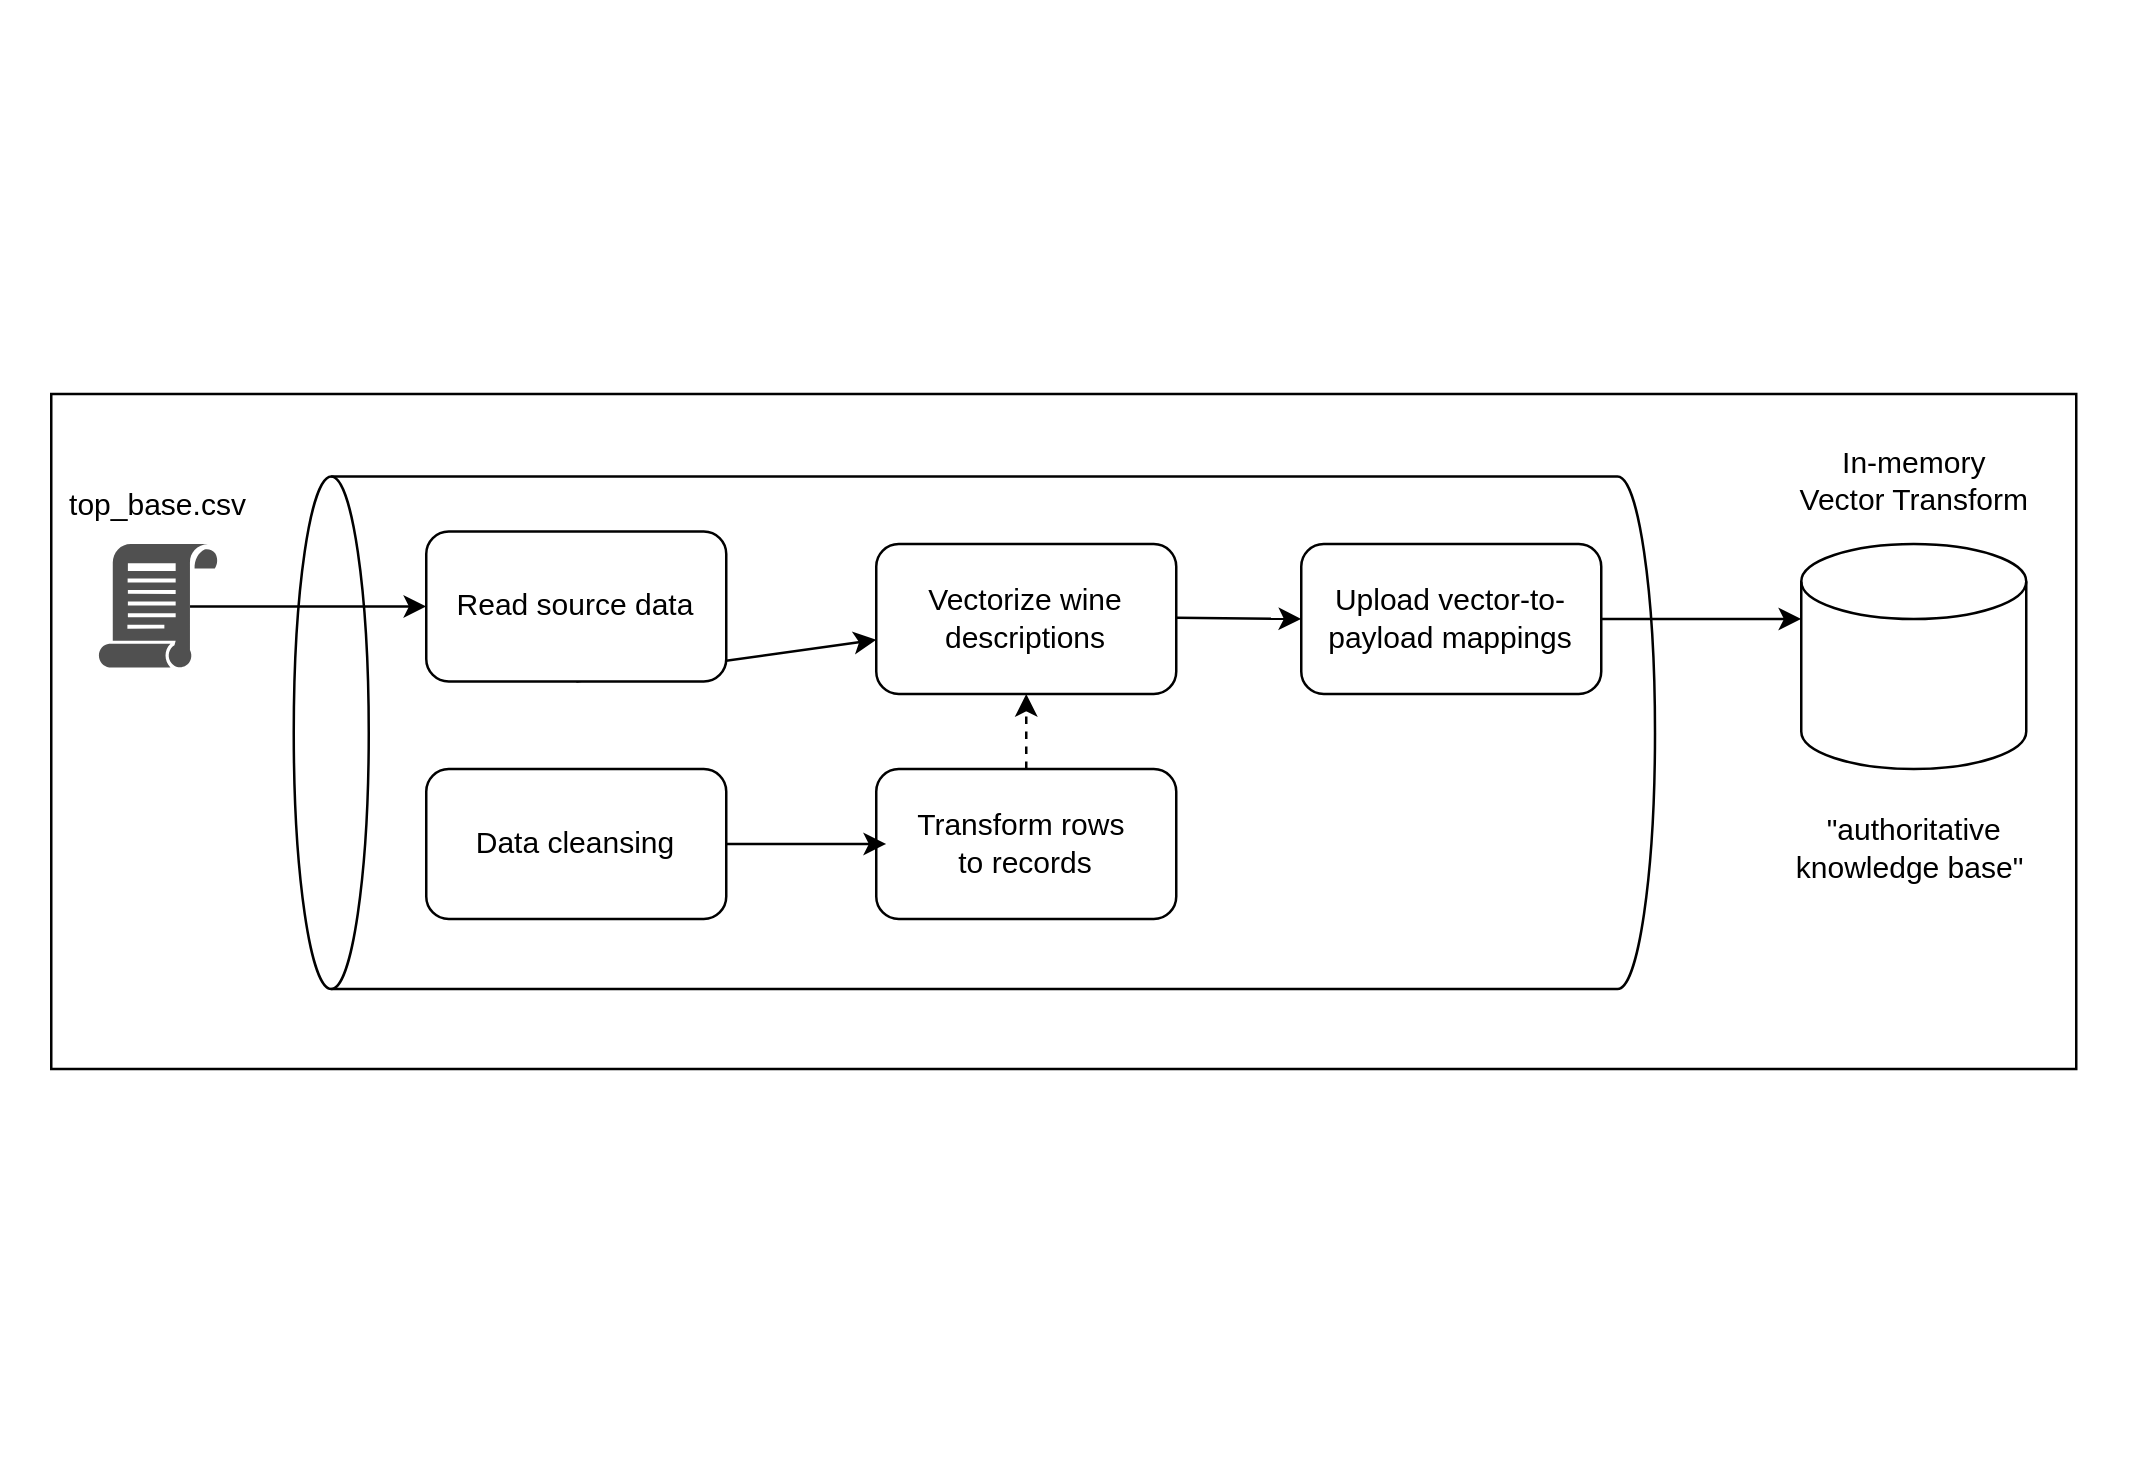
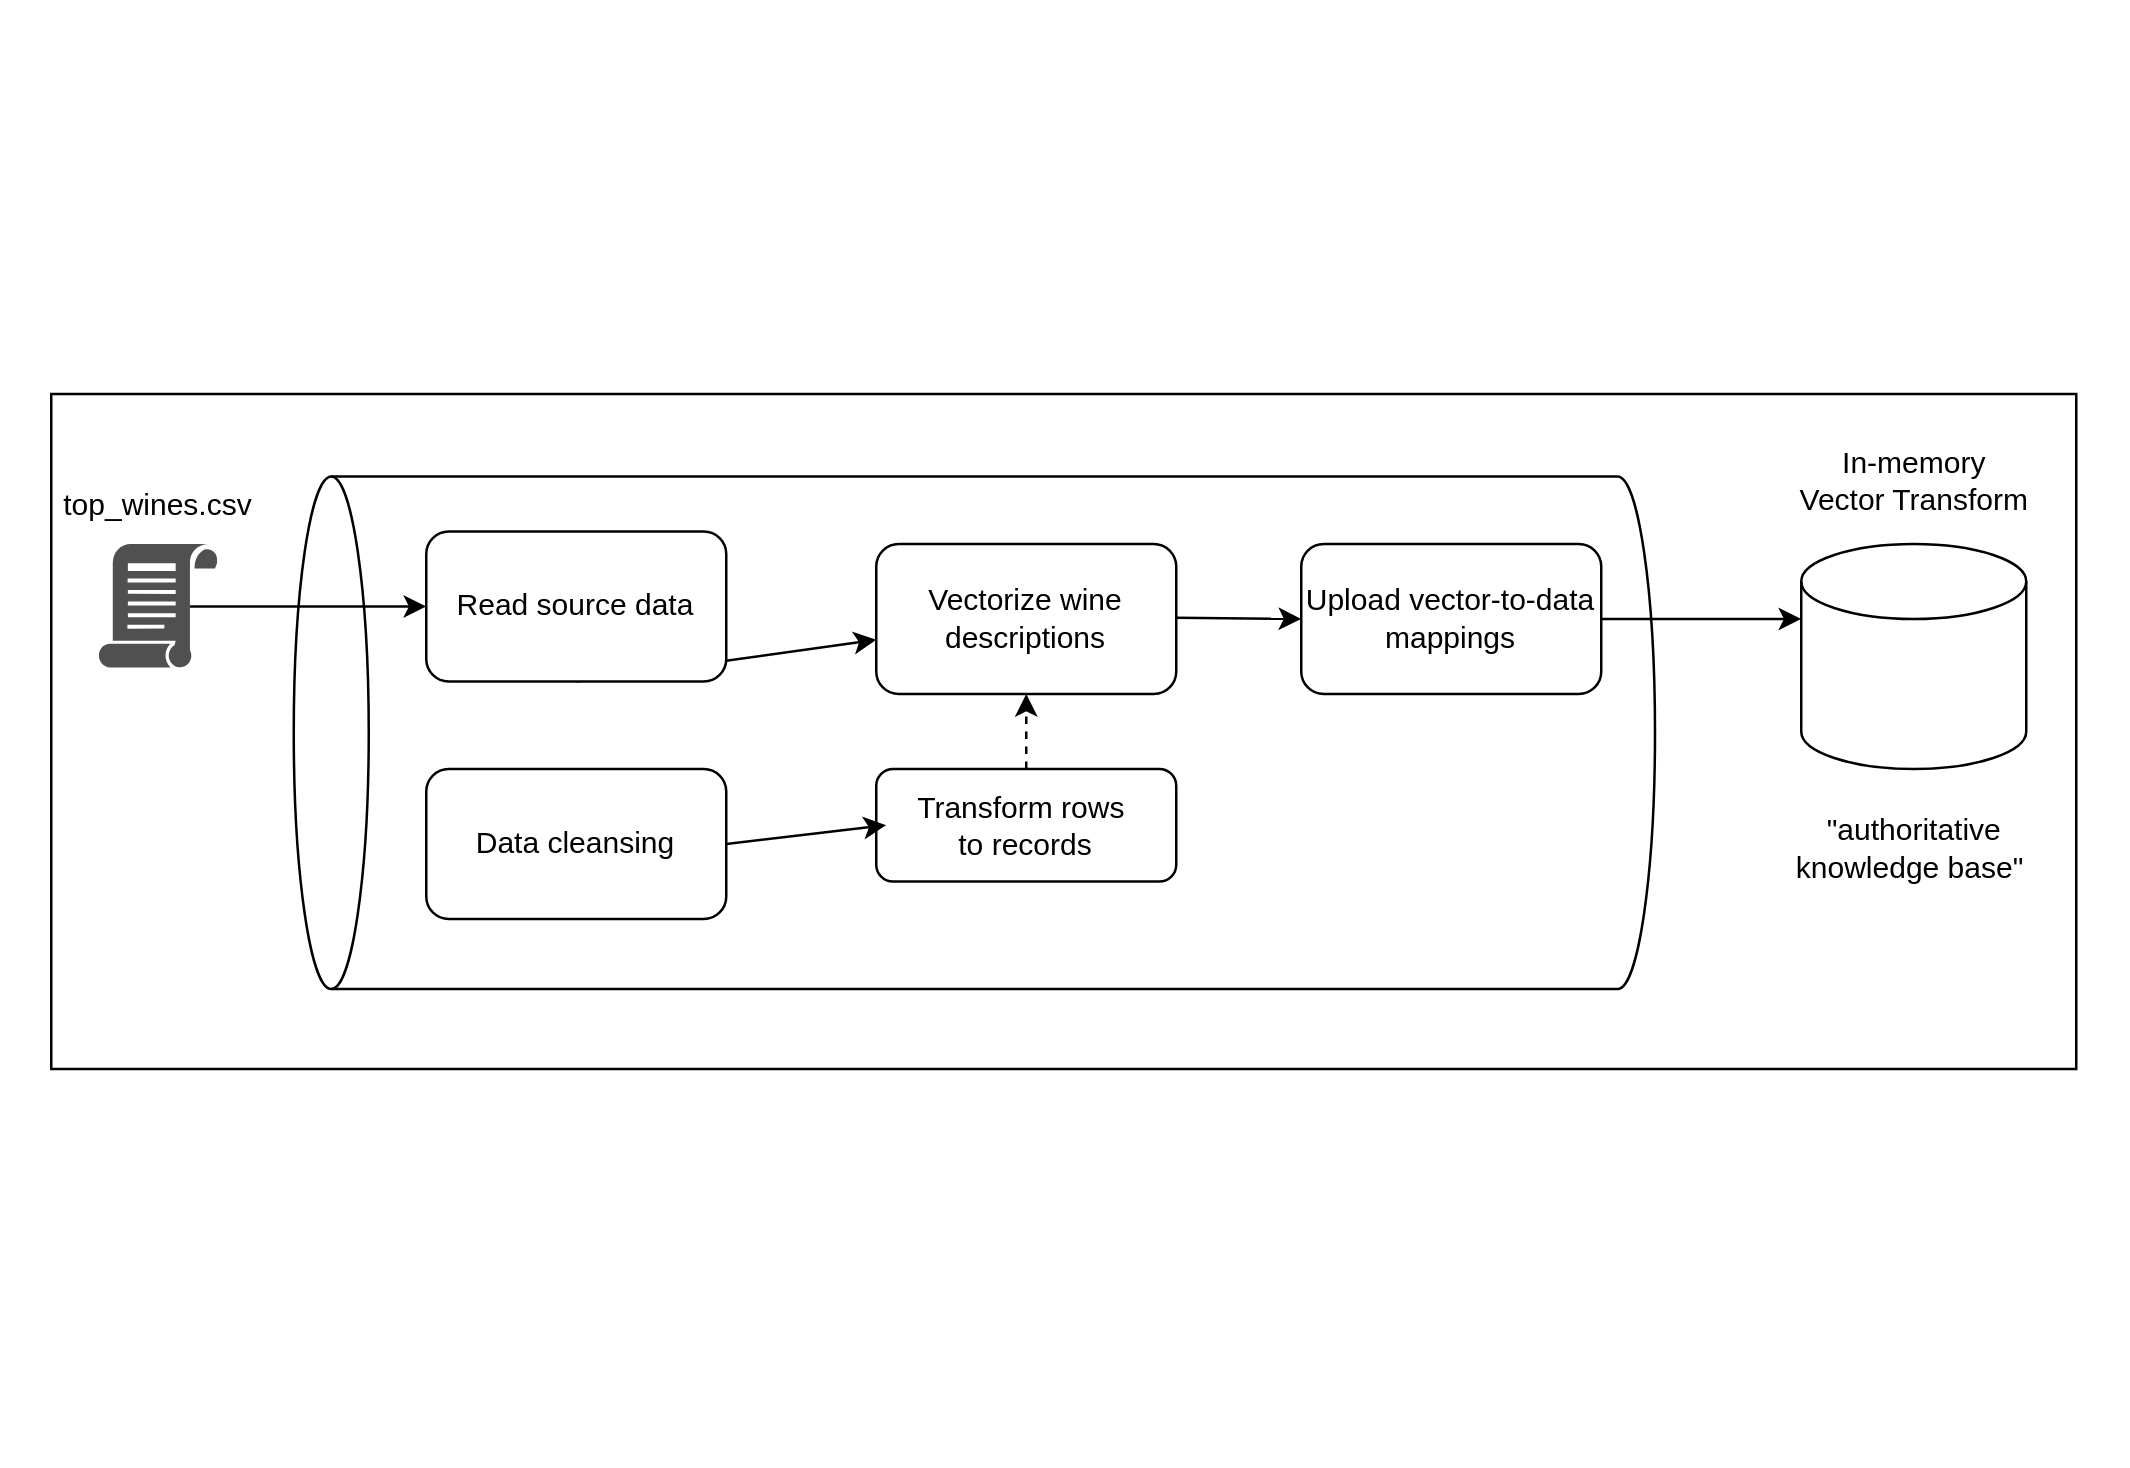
node "top_base.csv": label "top_base.csv" -> "top_wines.csv"
node "Upload vector-to-payload mappings": label "Upload vector-to-payload mappings" -> "Upload vector-to-data mappings"
node "Transform rows to records": size 300x150 -> 300x113
